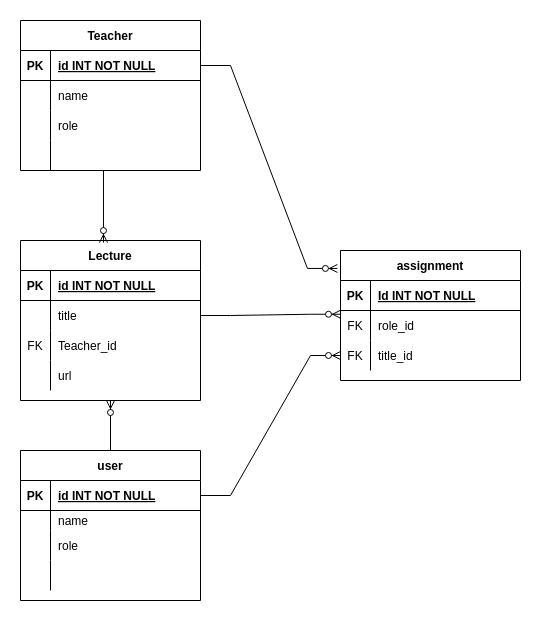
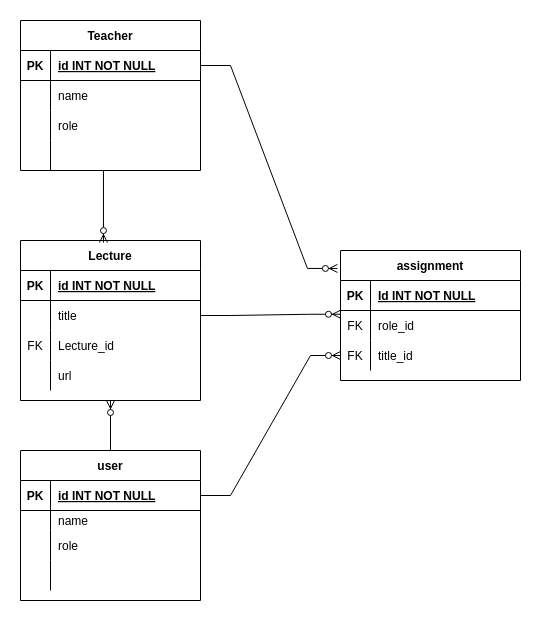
node "Teacher_id": label "Teacher_id" -> "Lecture_id"
